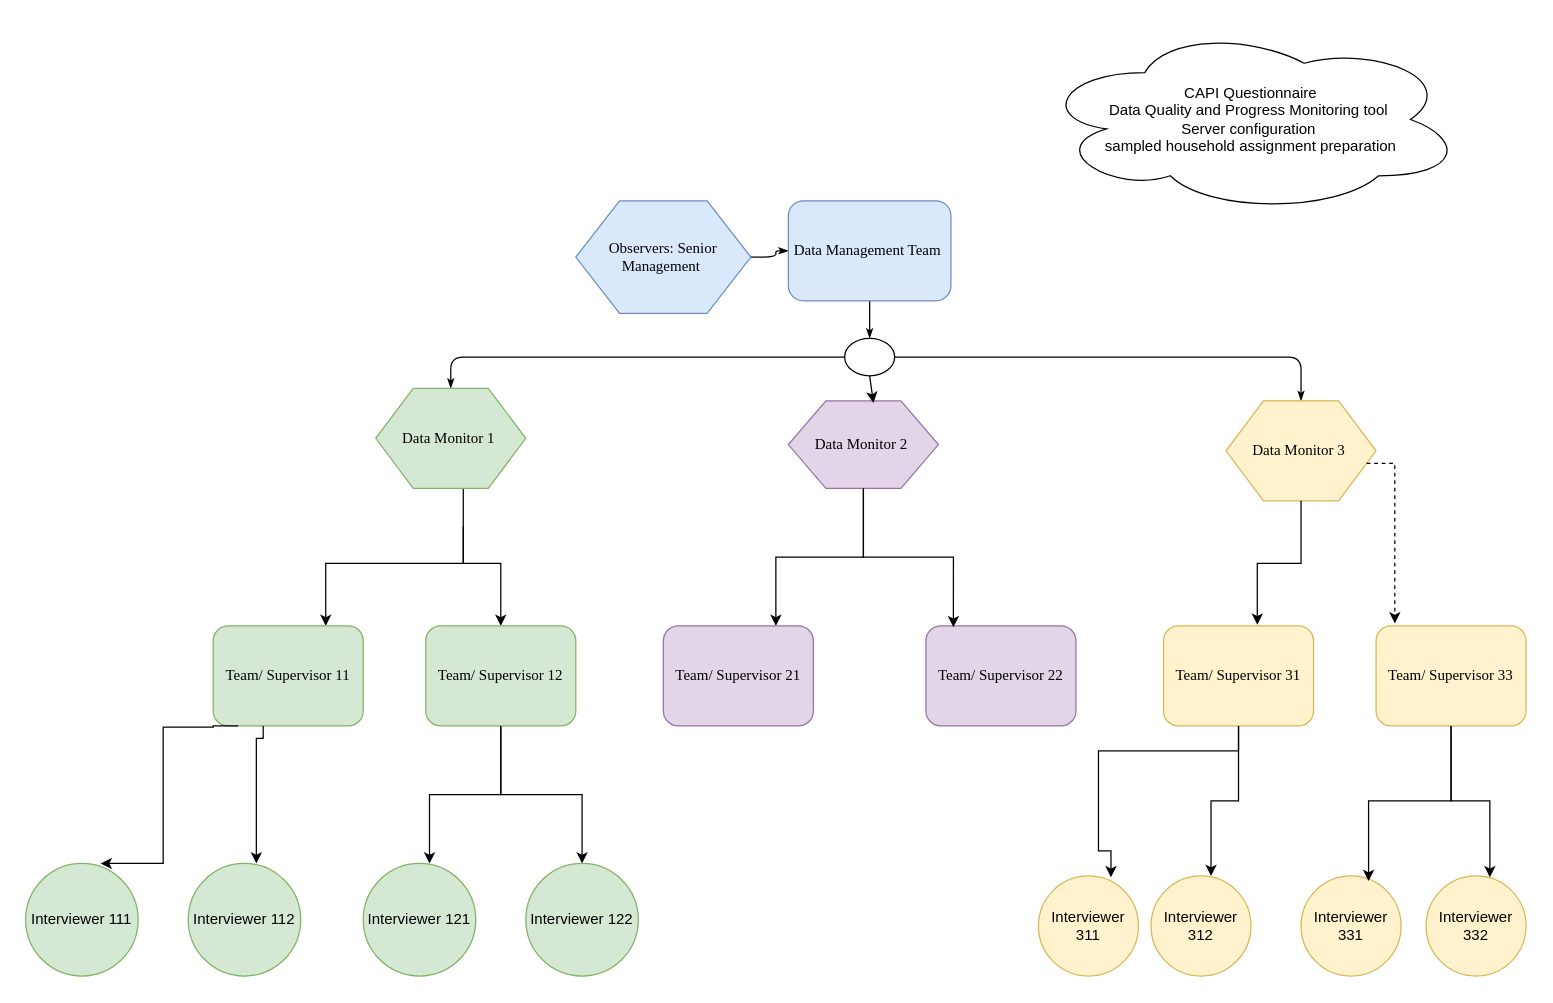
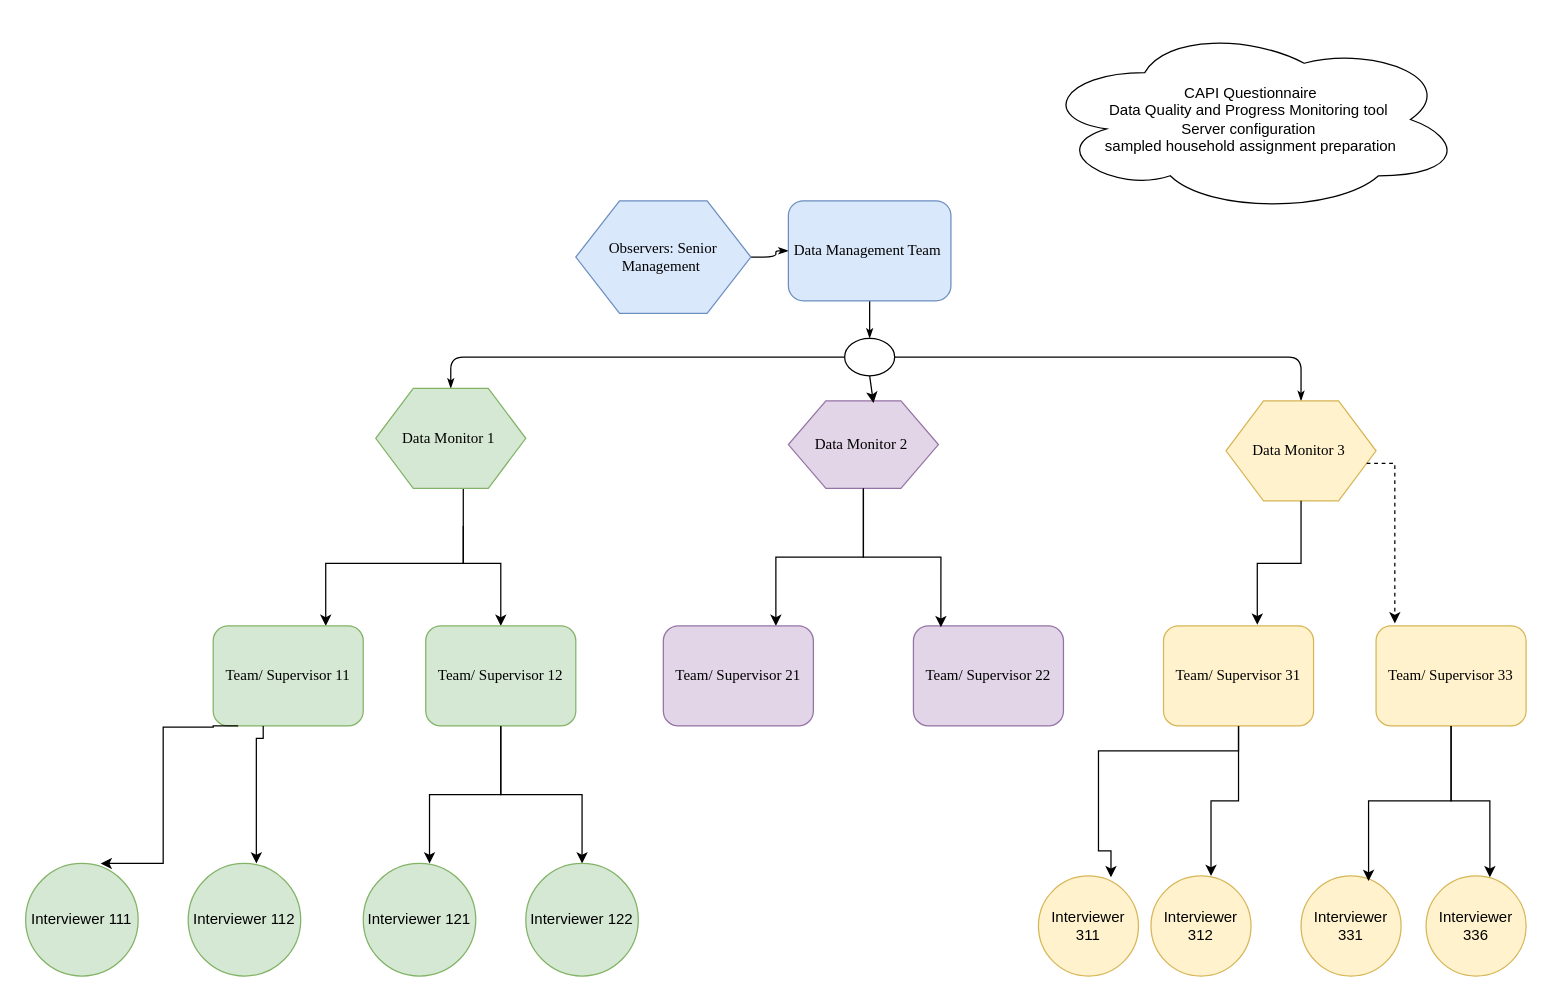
node "Team/ Supervisor 22": moved (1001, 676) -> (988, 676)
node "Interviewer 332": label "Interviewer 332" -> "Interviewer 336"
